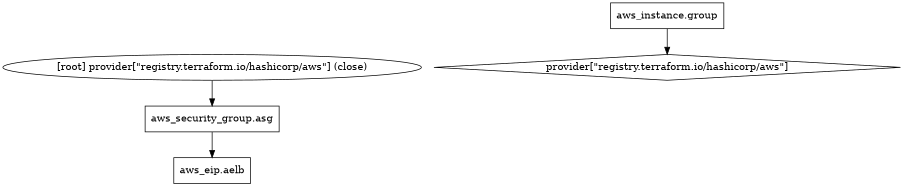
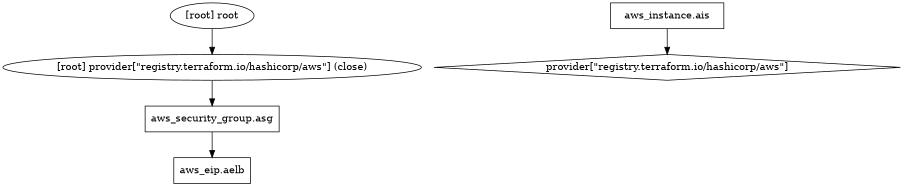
node "[root] root": added
node "aws_instance.group": label "aws_instance.group" -> "aws_instance.ais"
